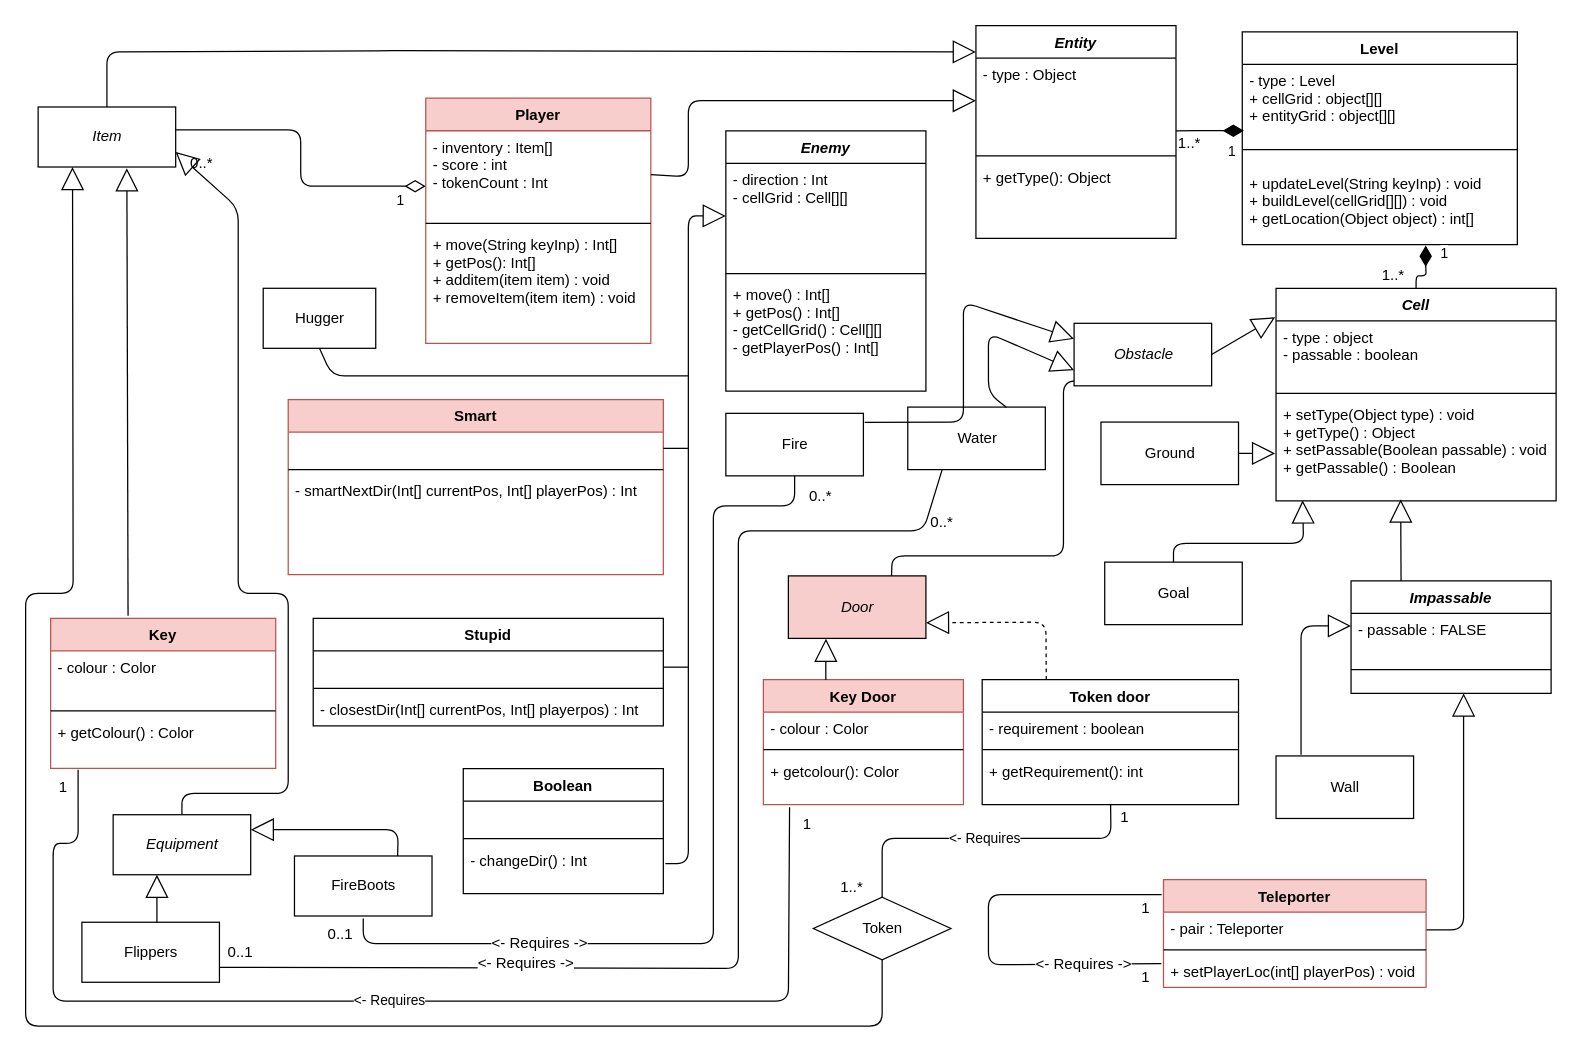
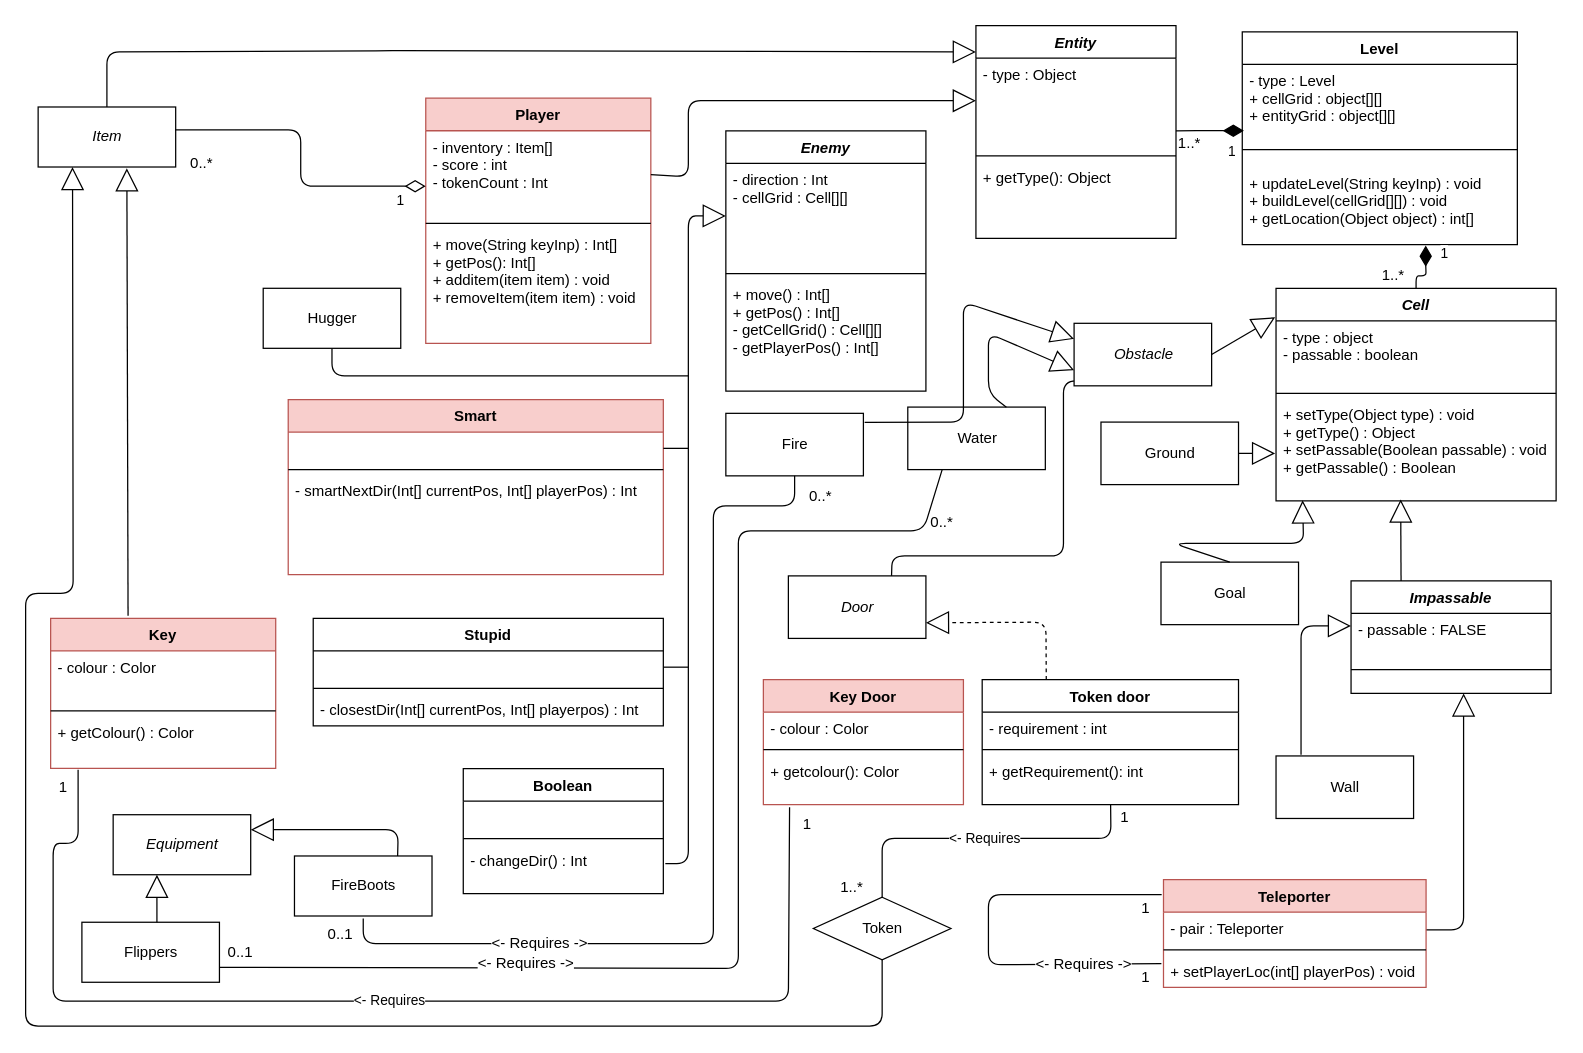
node "Hugger": size 113x60 -> 138x60
edge "Equipment" -> "Item": removed
node "Goal": moved (1173, 593) -> (1229, 593)
node "Door": fillcolor #f8cecc -> #ffffff
edge "Key Door" -> "Door": removed
node "- requirement : boolean": label "- requirement : boolean" -> "- requirement : int"
